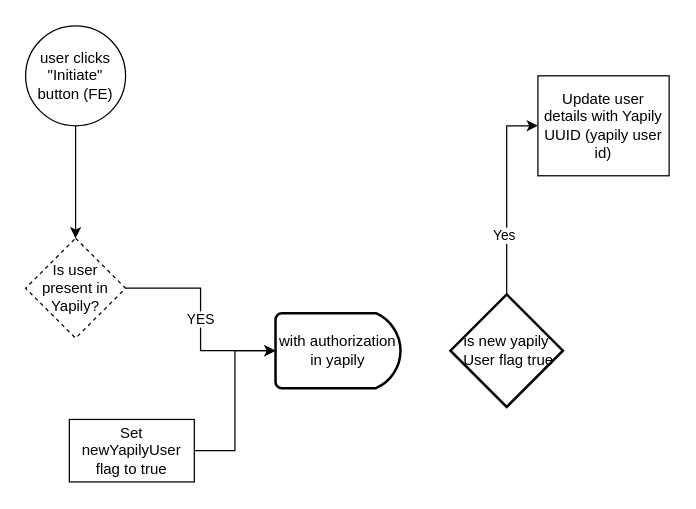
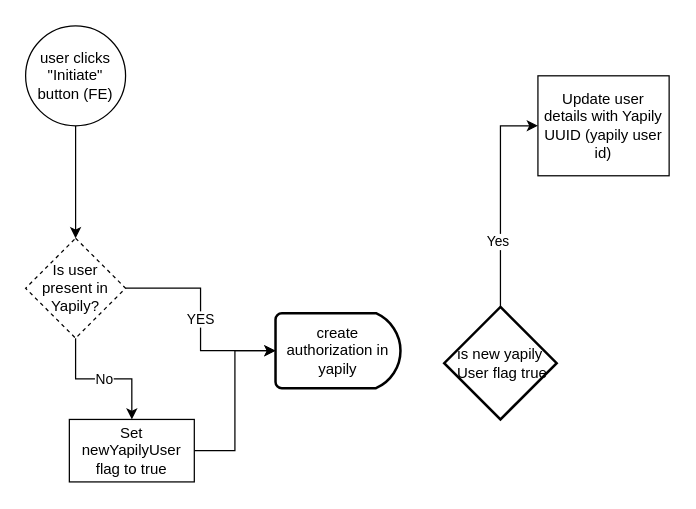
node "with authorization in yapily": label "with authorization in yapily" -> "create authorization in yapily"
node "is new yapily User flag true": moved (507, 351) -> (501, 363)
edge "Is user present in Yapily?" -> "Set newYapilyUser flag to true": added, label "No"
